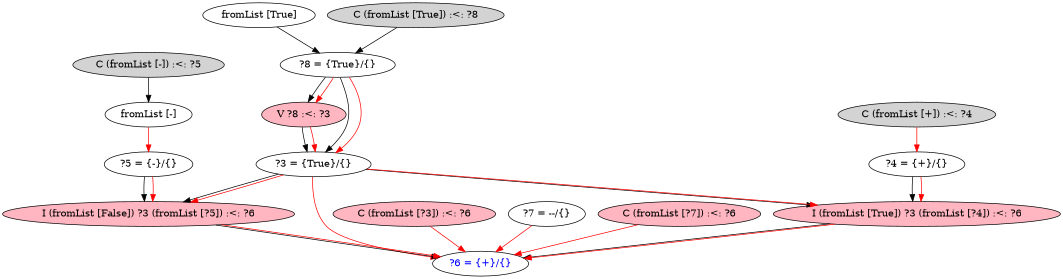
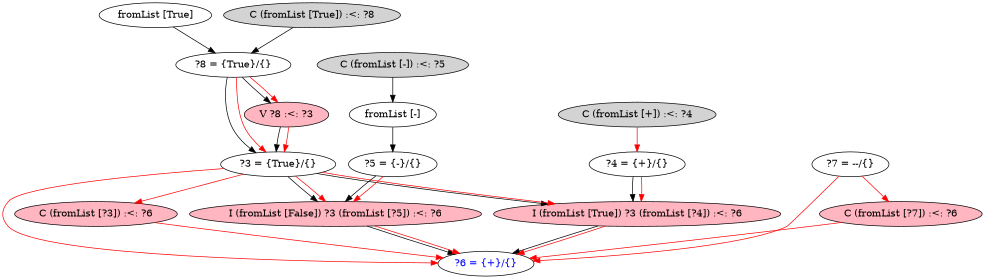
edge "fromList [-]" -> "?5 = {-}/{}": color red -> black
edge "?7 = --/{}" -> "C (fromList [?7]) :<: ?6": added
edge "?3 = {True}/{}" -> "C (fromList [?3]) :<: ?6": added
